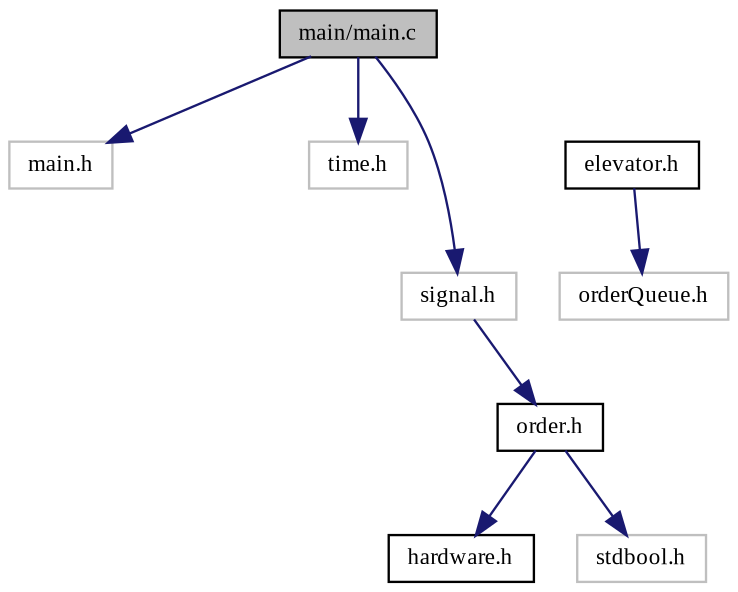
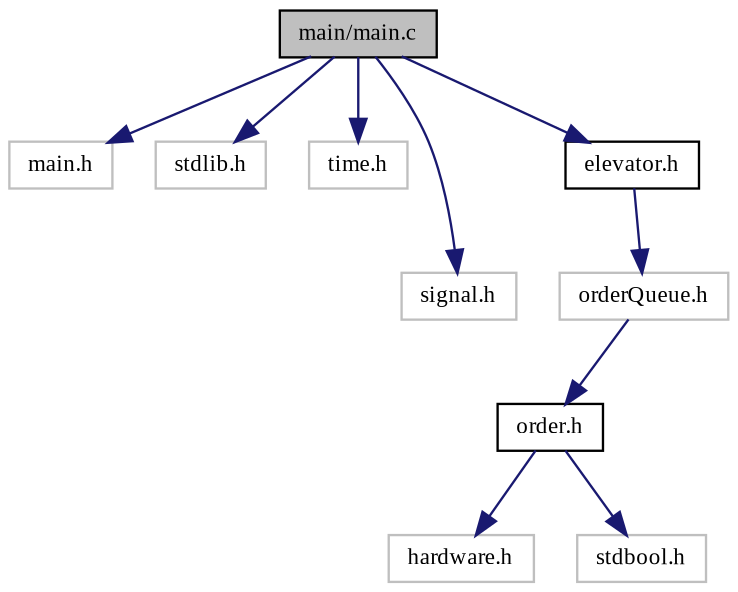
edge "main/main.c" -> "elevator.h": added
node "stdlib.h": added
edge "signal.h" -> "order.h": now "orderQueue.h" -> "order.h"
node "hardware.h": color black -> grey75
